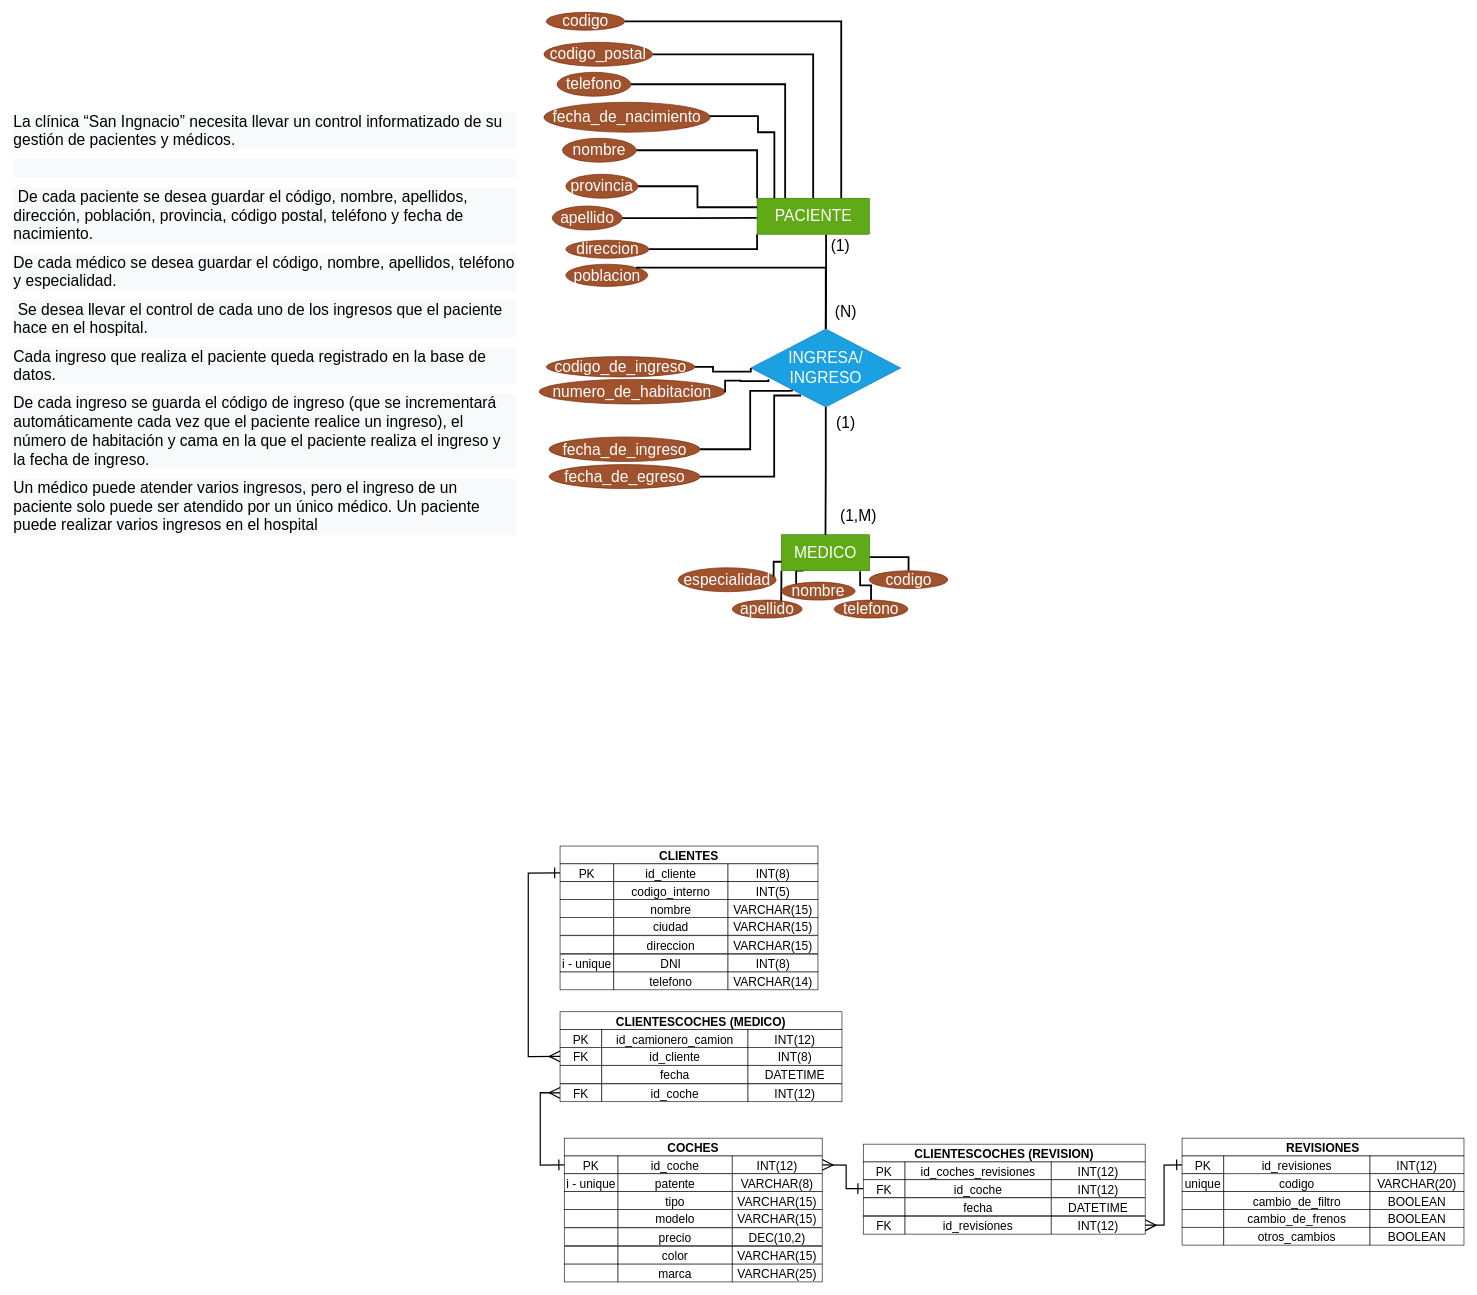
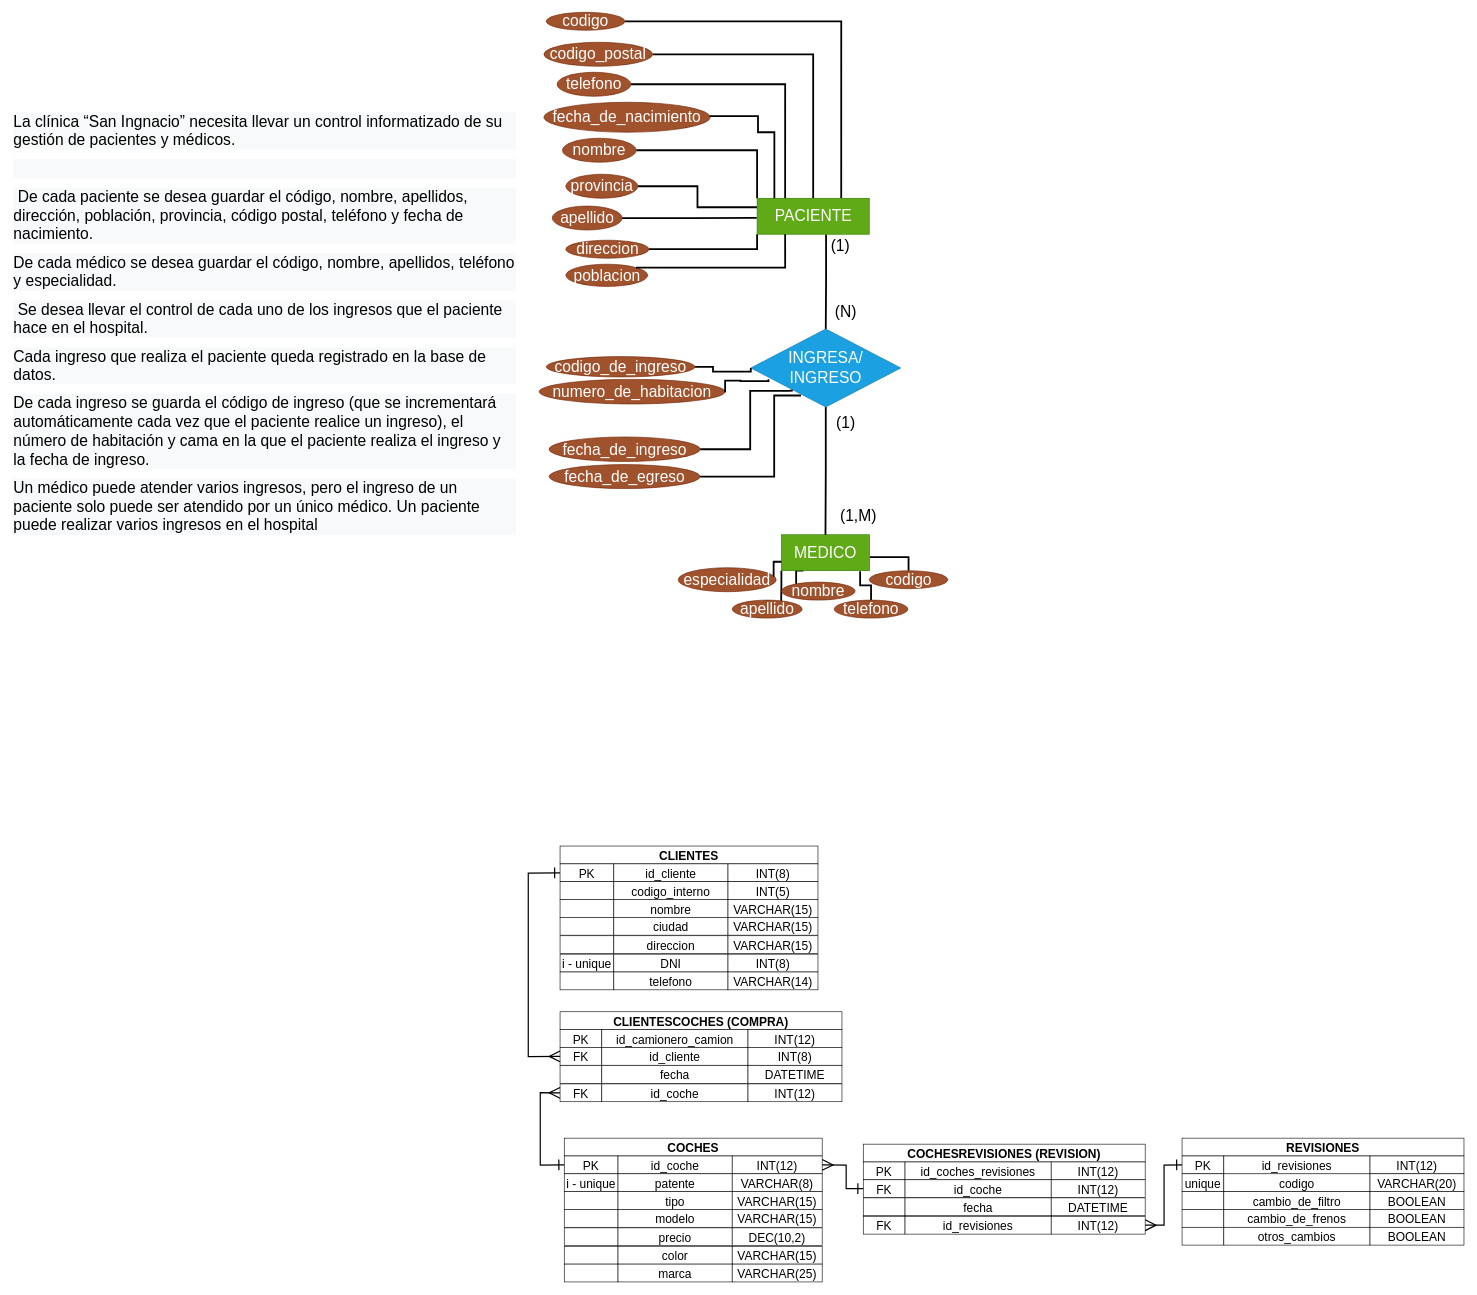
edge "poblacion" -- "INGRESA/ INGRESO": now "poblacion" -- "PACIENTE"
node "CLIENTESCOCHES (MEDICO)": label "CLIENTESCOCHES (MEDICO)" -> "CLIENTESCOCHES (COMPRA)"
node "CLIENTESCOCHES (REVISION)": label "CLIENTESCOCHES (REVISION)" -> "COCHESREVISIONES (REVISION)"
